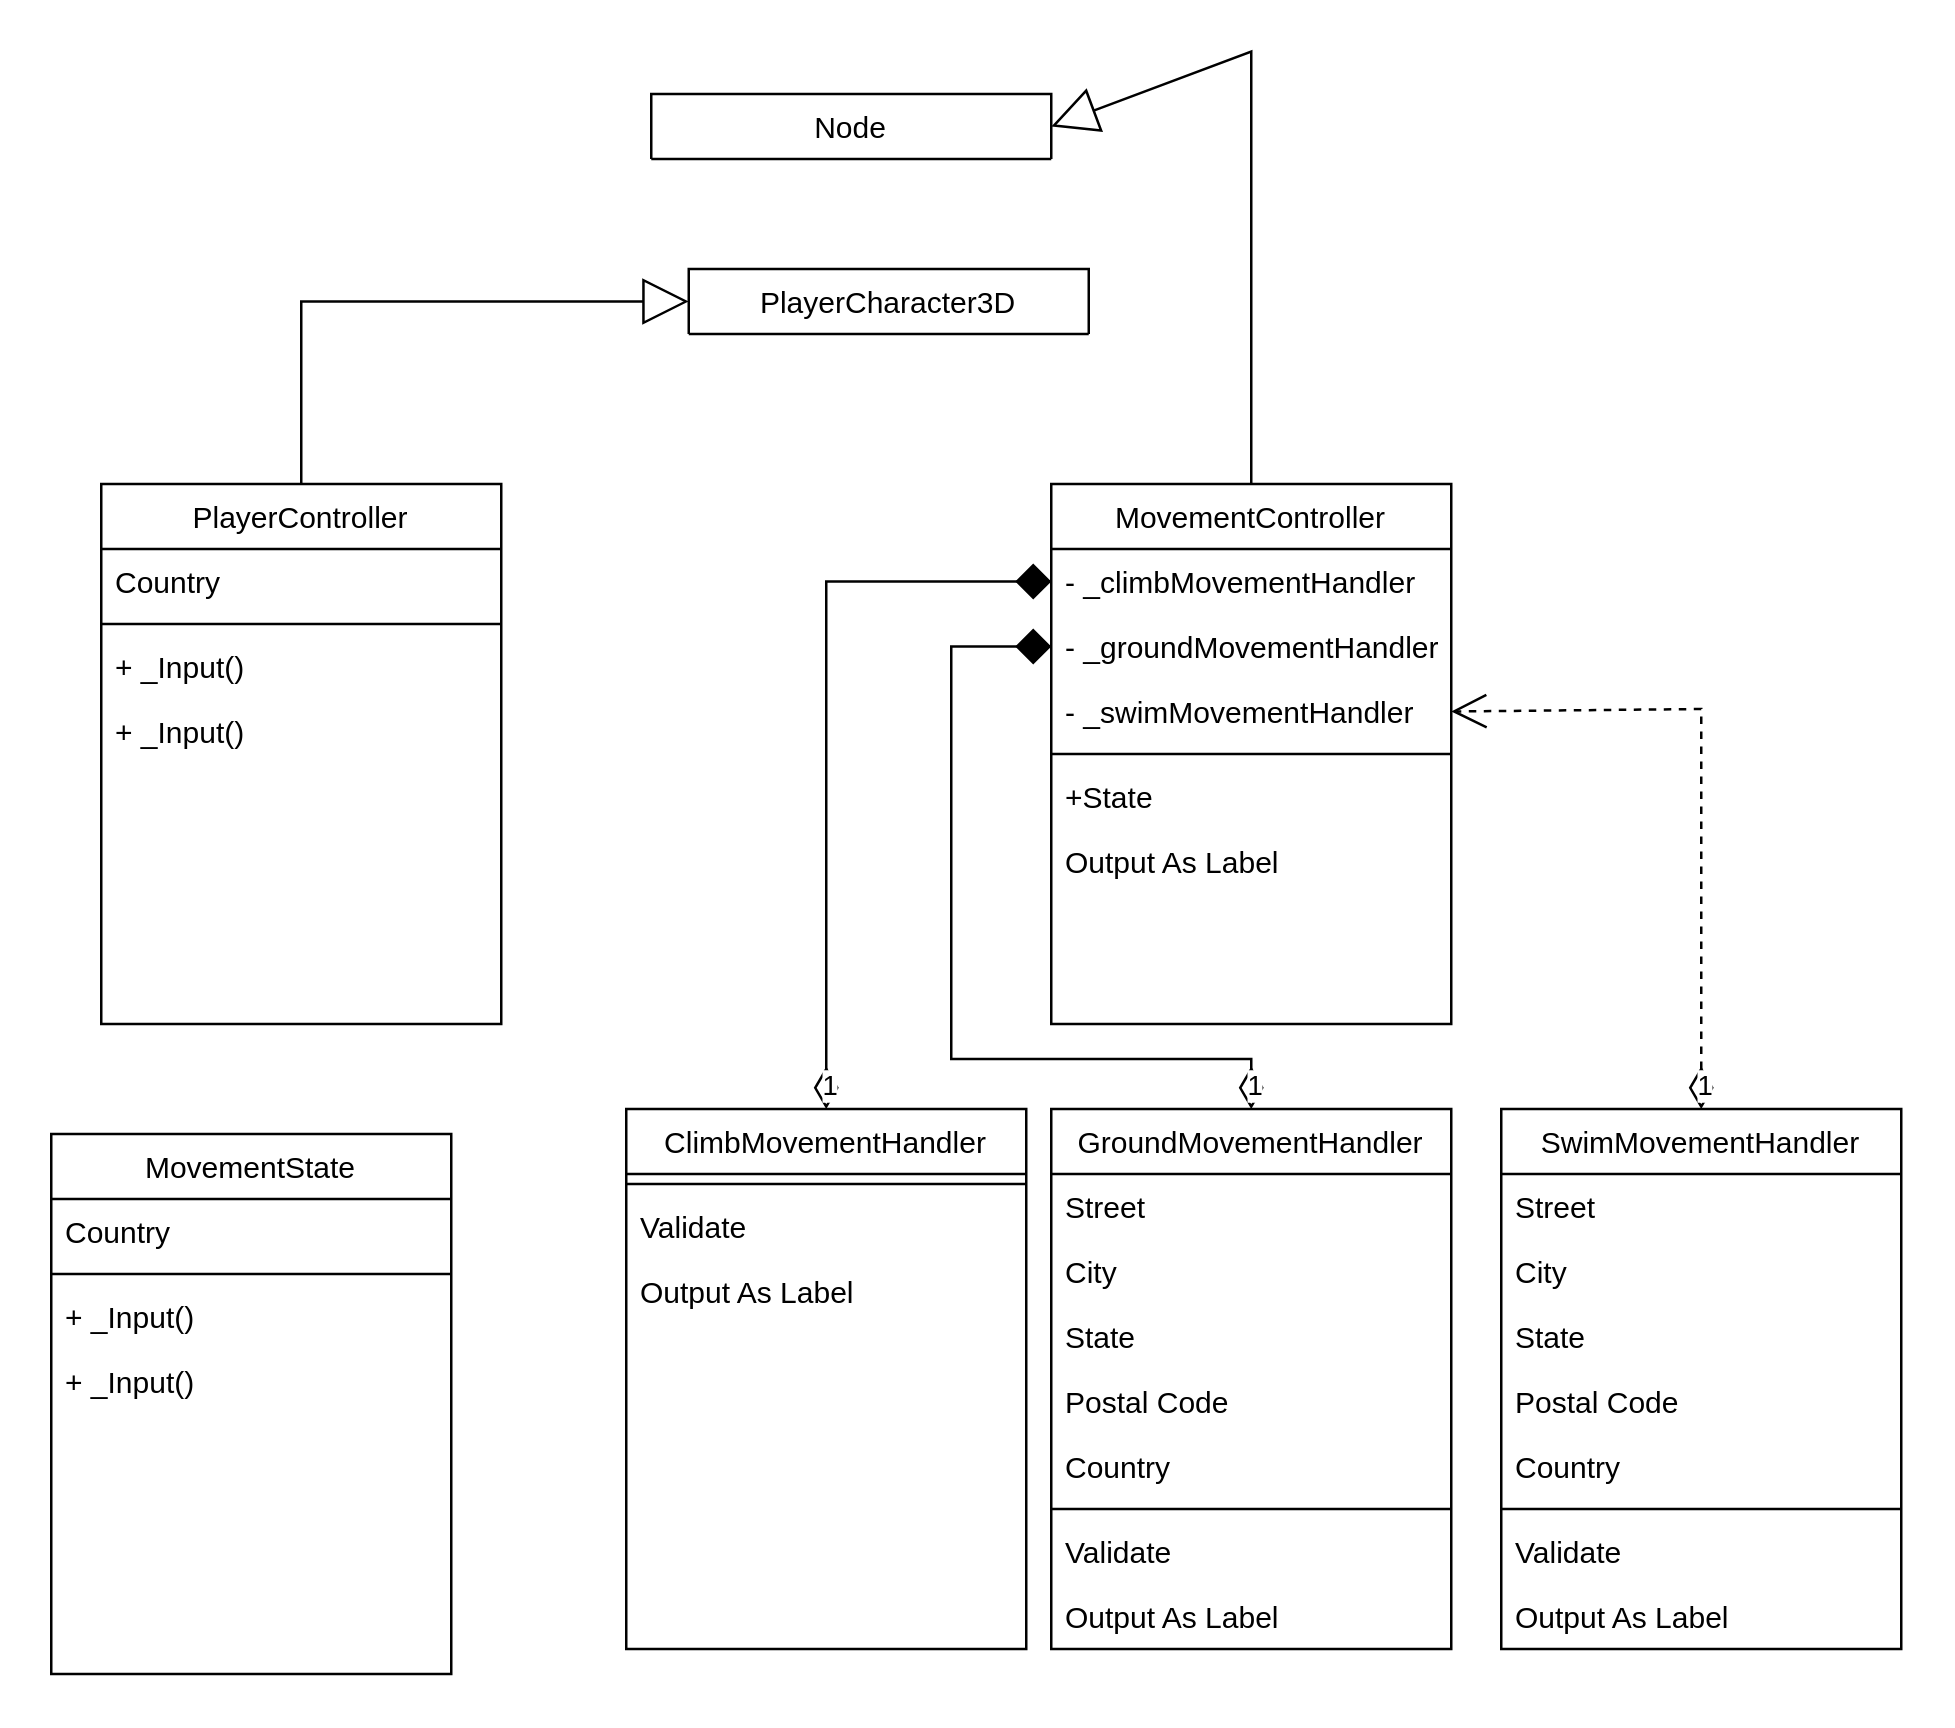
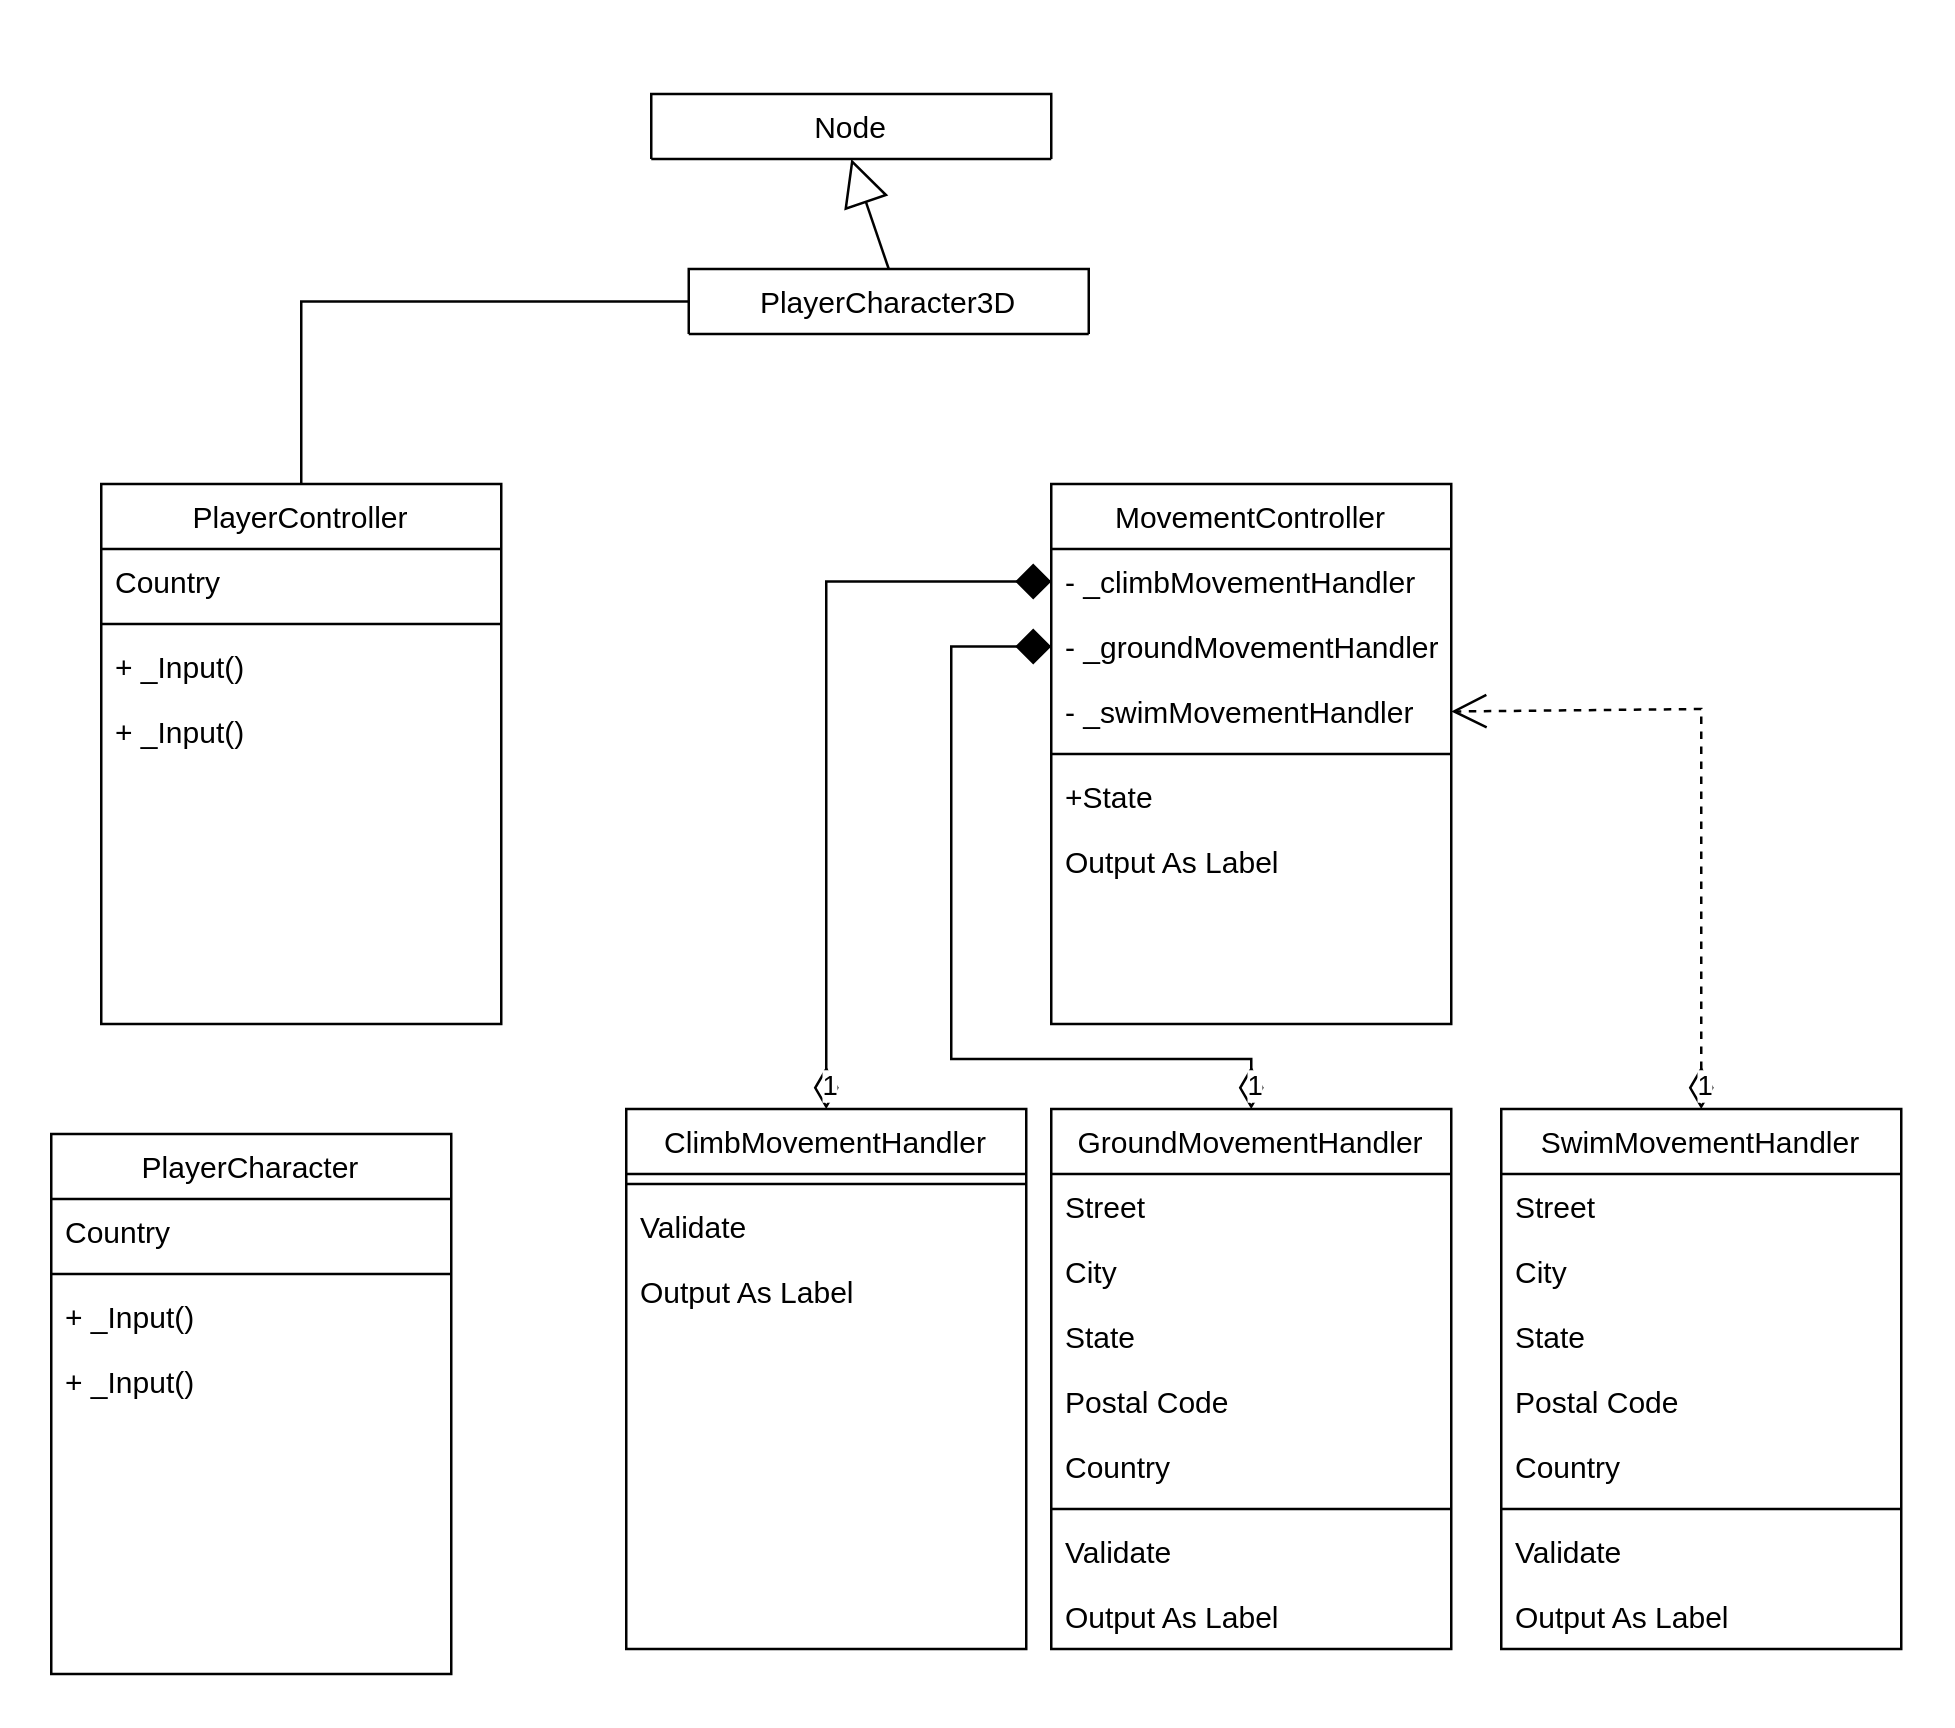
edge "MovementController" -> "Node": removed
edge "PlayerCharacter3D" -> "Node": added
edge "PlayerController" -> "PlayerCharacter3D": arrowhead block -> none
node "MovementState": label "MovementState" -> "PlayerCharacter"
